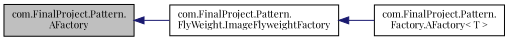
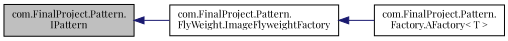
node "com.FinalProject.Pattern. AFactory": label "com.FinalProject.Pattern. AFactory" -> "com.FinalProject.Pattern. IPattern"
